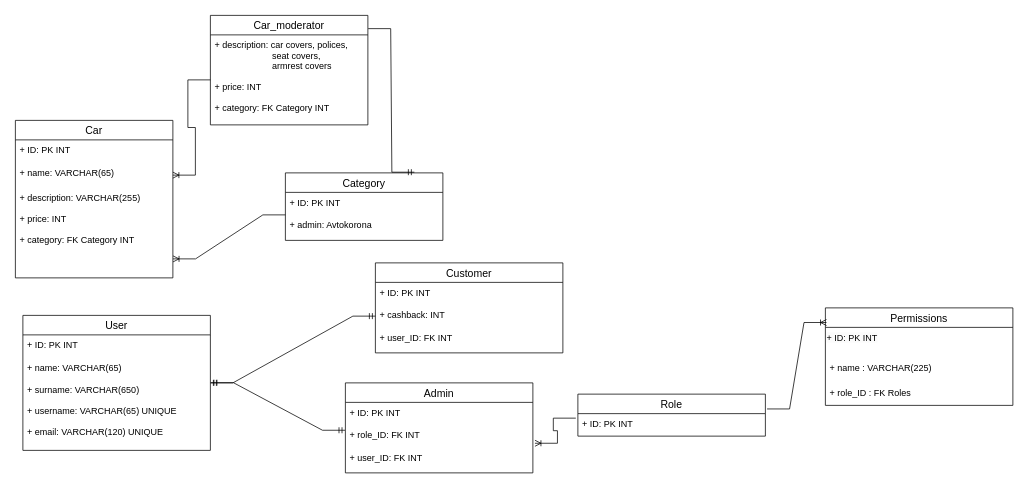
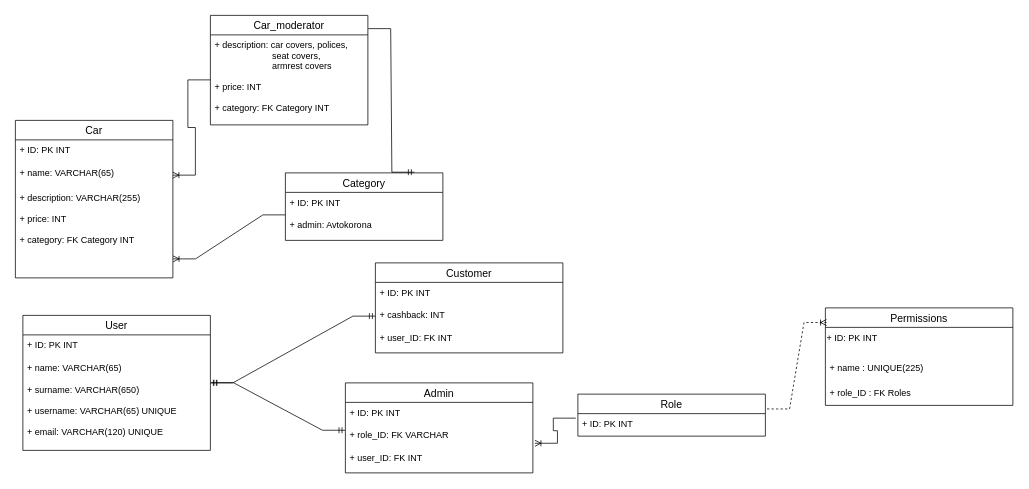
edge "Role" -> "Permissions": style solid -> dashed
node "+ name : VARCHAR(225)": label "+ name : VARCHAR(225)" -> "+ name : UNIQUE(225)"
node "+ role_ID: FK INT": label "+ role_ID: FK INT" -> "+ role_ID: FK VARCHAR"
